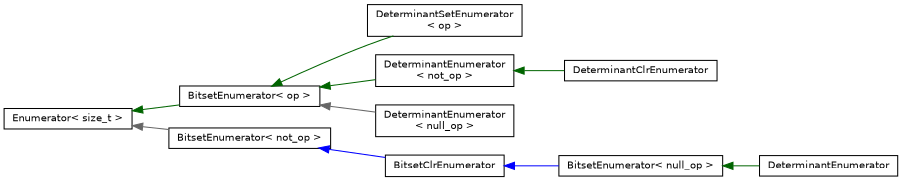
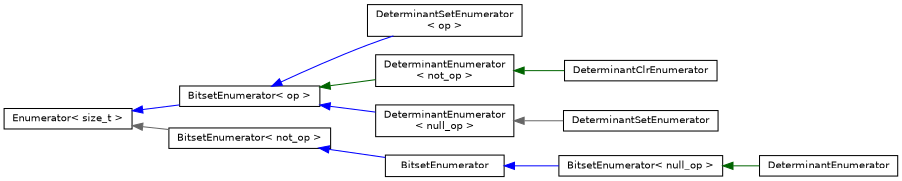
edge "DeterminantSetEnumerator < op >" -> "BitsetEnumerator< op >": color darkgreen -> blue
edge "BitsetEnumerator< op >" -> "Enumerator< size_t >": color darkgreen -> blue
edge "DeterminantEnumerator < null_op >" -> "BitsetEnumerator< op >": color gray40 -> blue
node "DeterminantSetEnumerator": added
node "BitsetClrEnumerator": label "BitsetClrEnumerator" -> "BitsetEnumerator"
